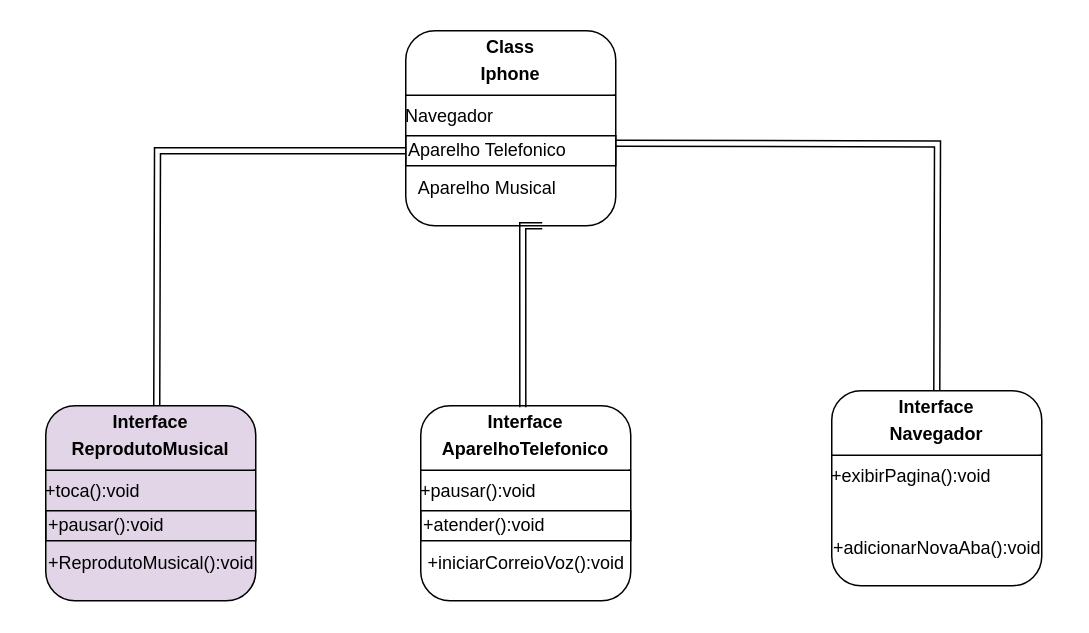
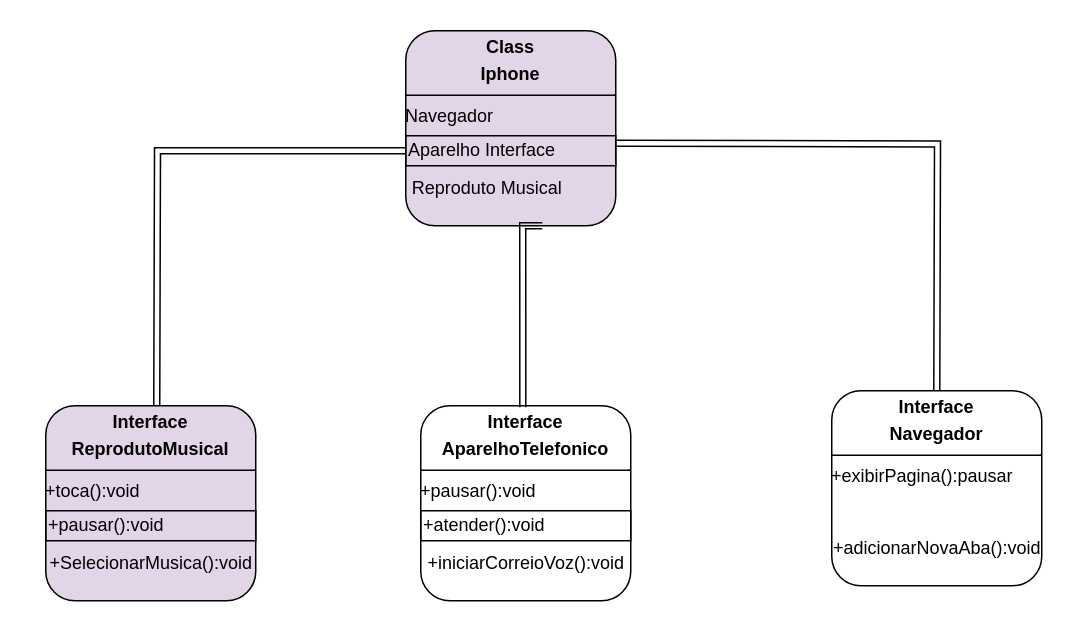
node "Class Iphone Navegador": fillcolor #ffffff -> #e1d5e7
node "Aparelho Telefonico": label "Aparelho Telefonico" -> "Aparelho Interface"
node "Aparelho Musical": label "Aparelho Musical" -> "Reproduto Musical"
node "Interface Navegador +exibirPagina():void": label "Interface Navegador +exibirPagina():void" -> "Interface Navegador +exibirPagina():pausar"
node "+ReprodutoMusical():void": label "+ReprodutoMusical():void" -> "+SelecionarMusica():void"
